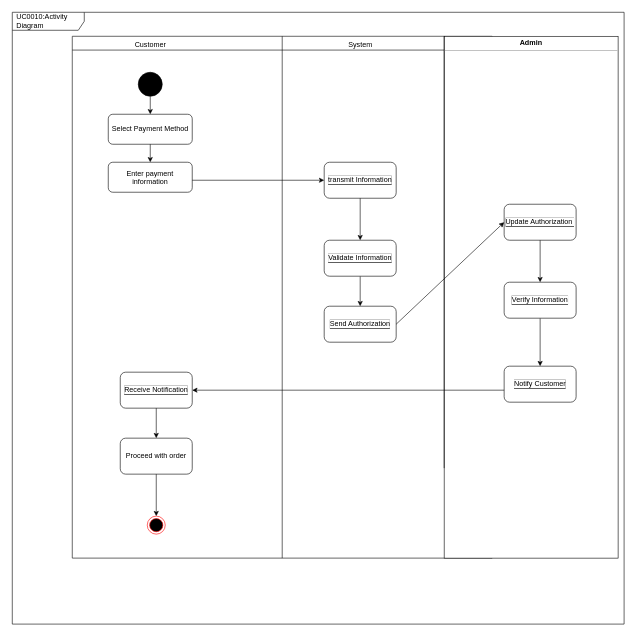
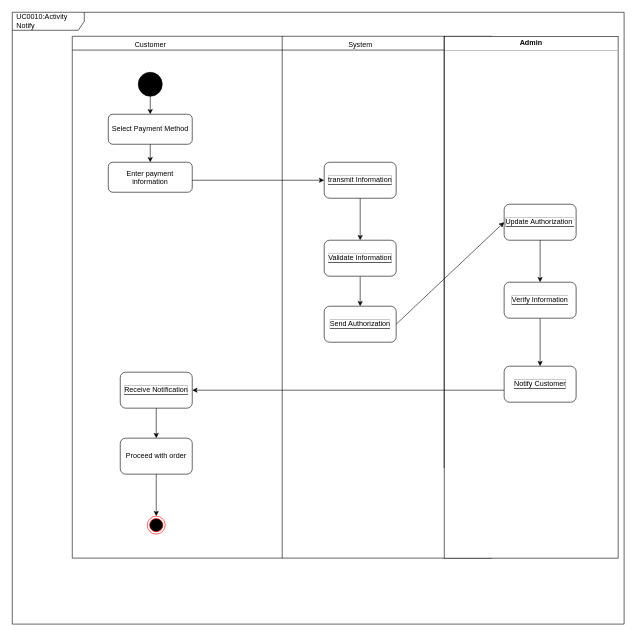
node "UC0010:Activity Diagram": label "UC0010:Activity Diagram" -> "UC0010:Activity Notify"
